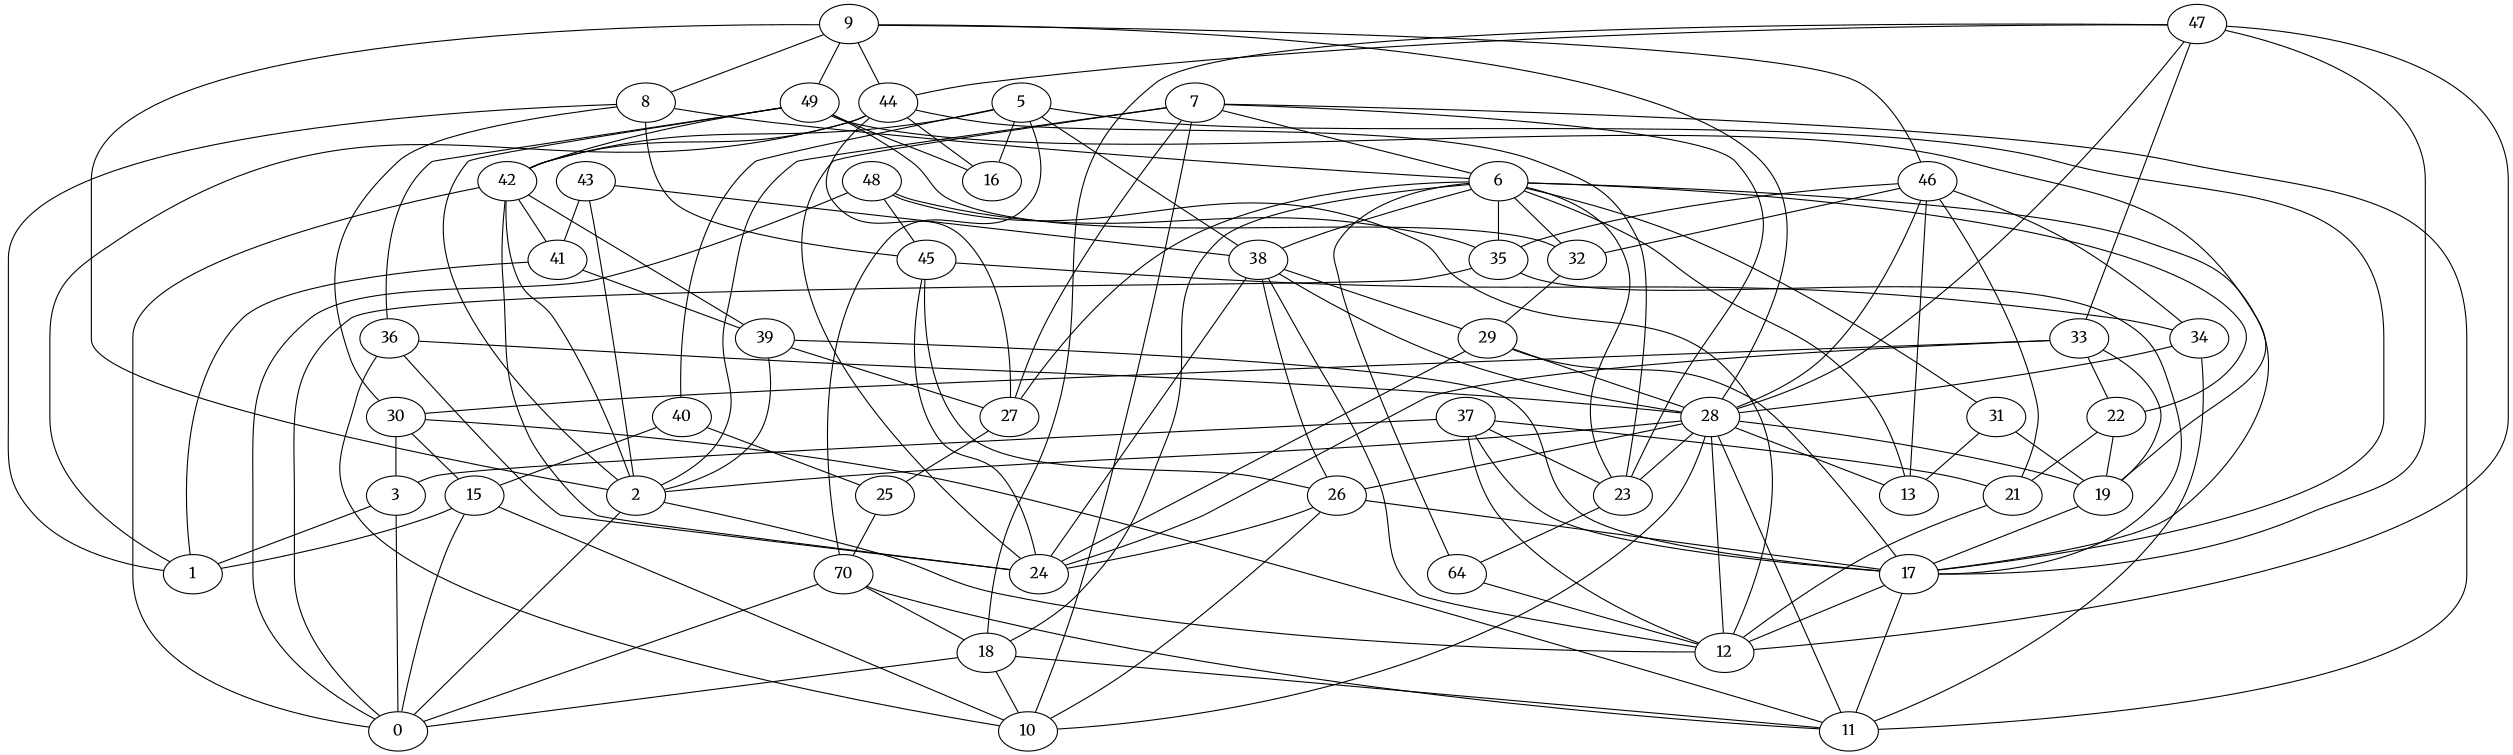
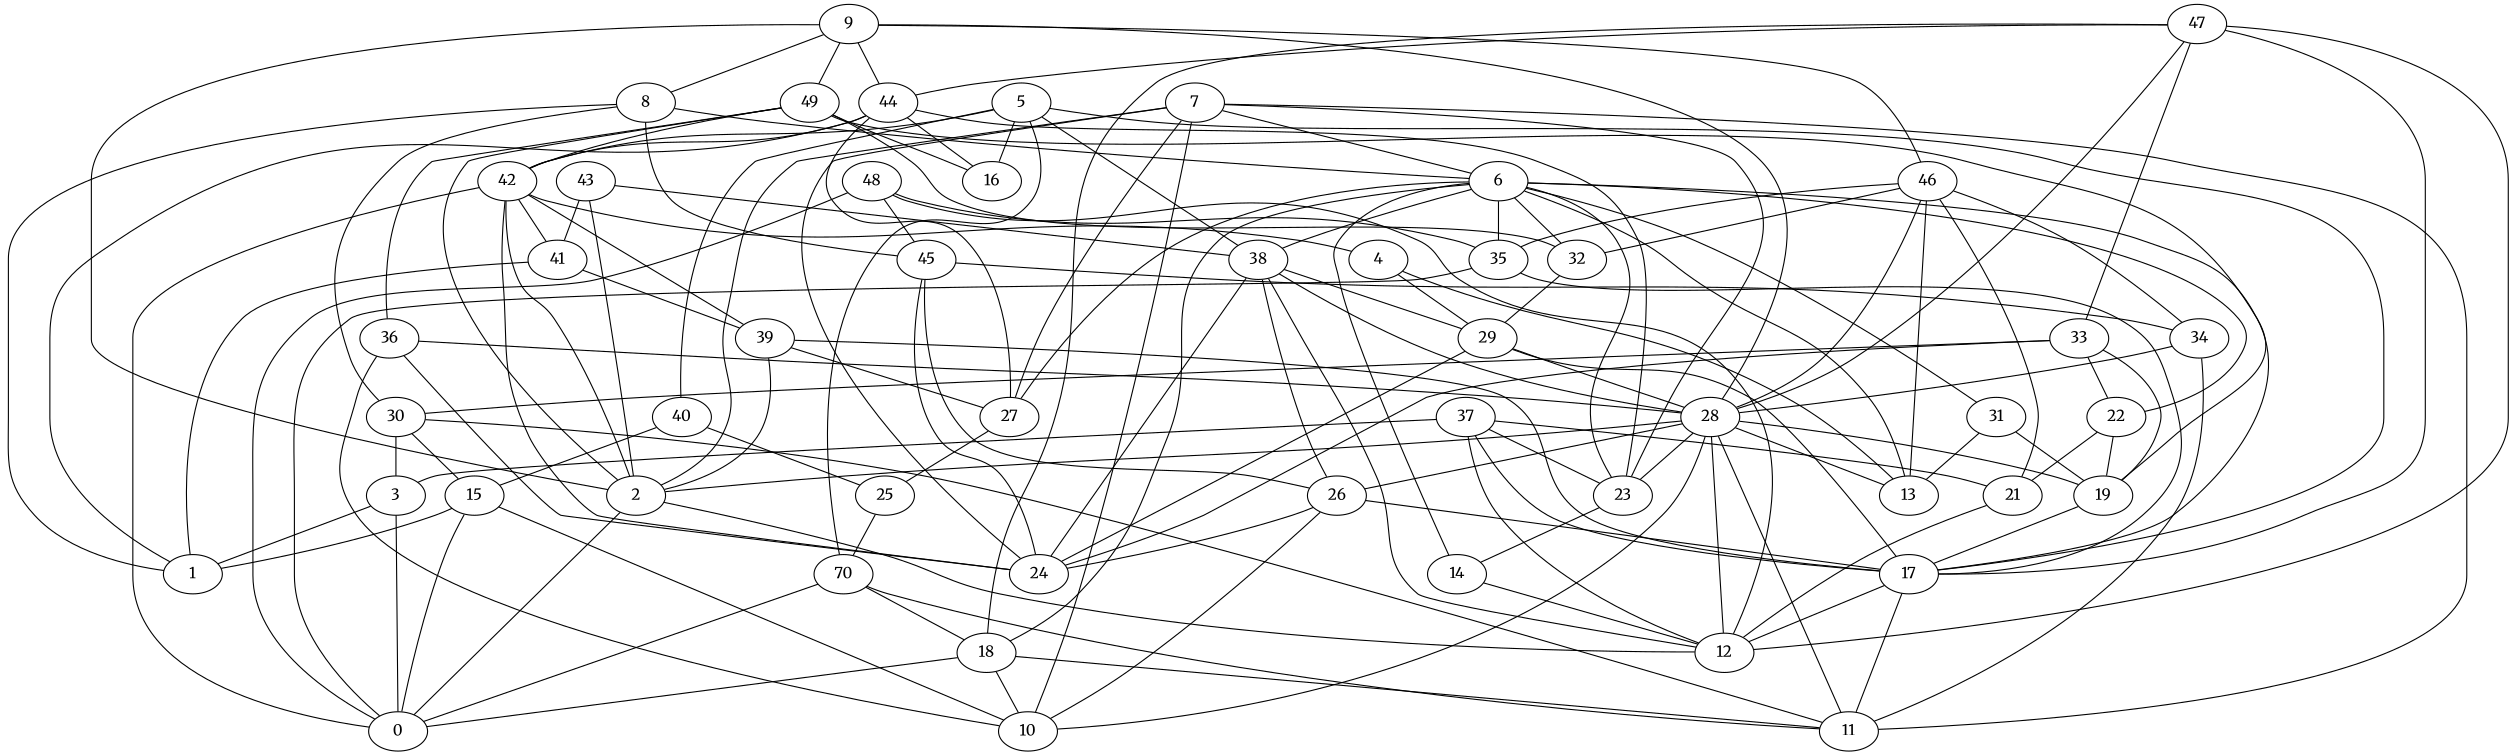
node "4": added
node "64": label "64" -> "14"
